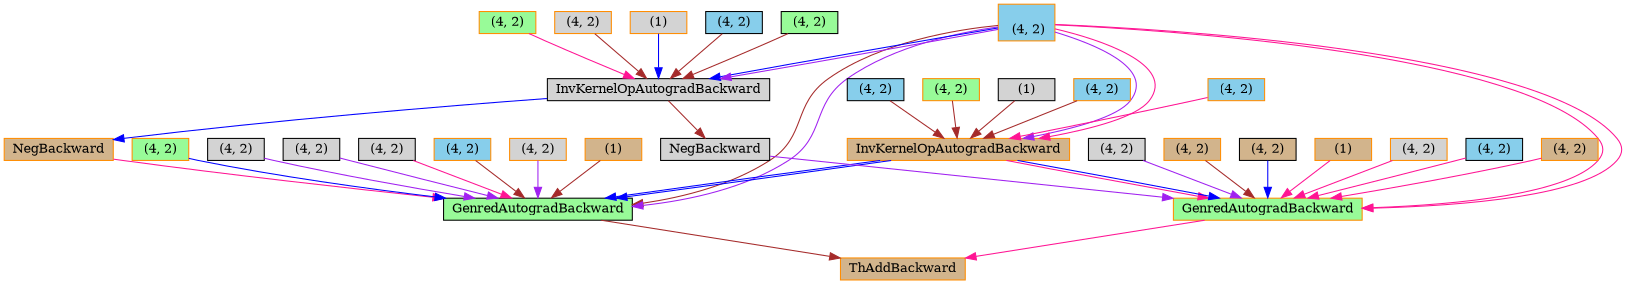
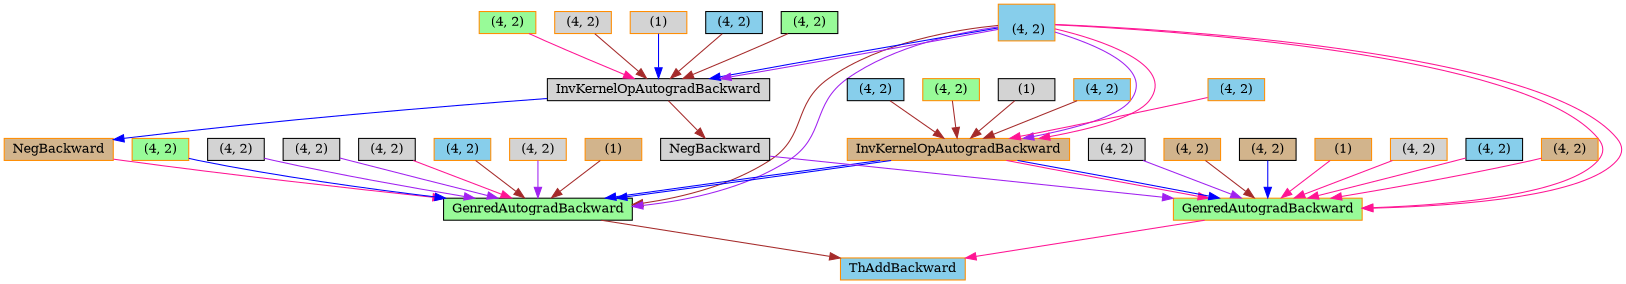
node "ThAddBackward": fillcolor tan -> skyblue
